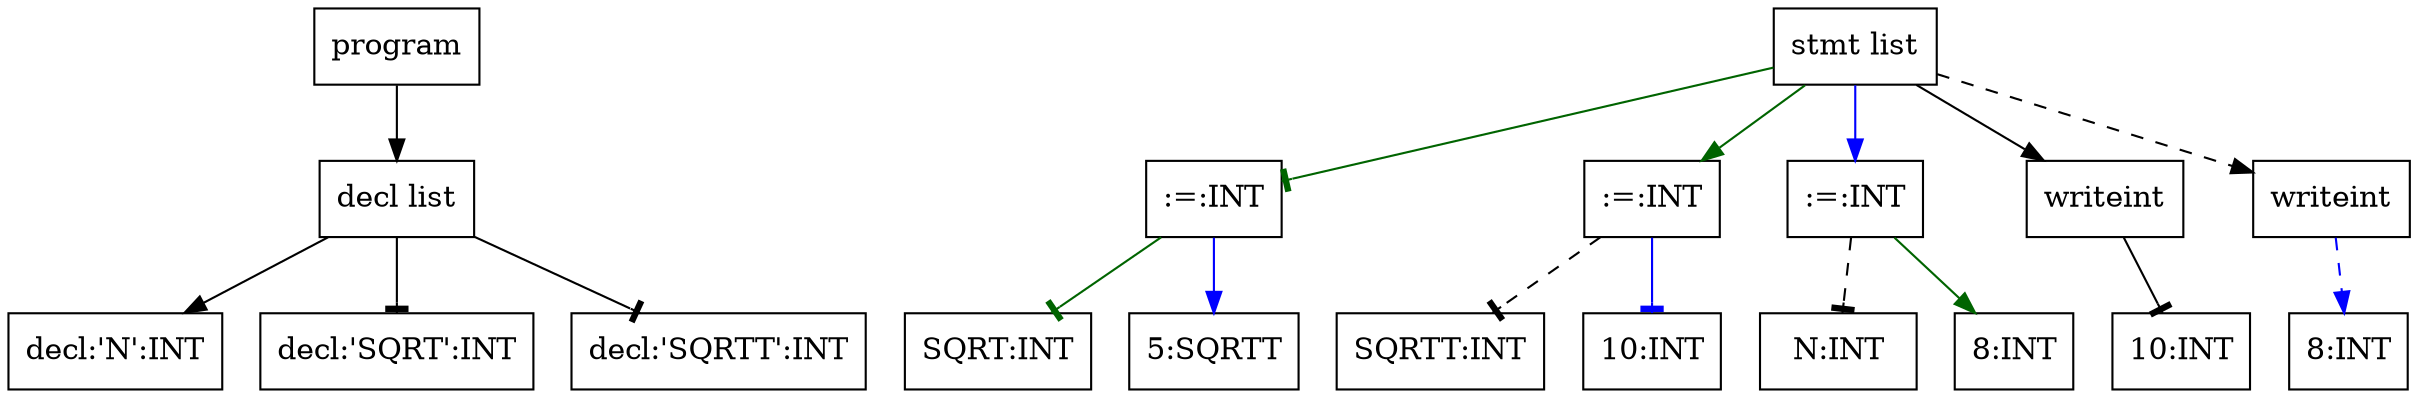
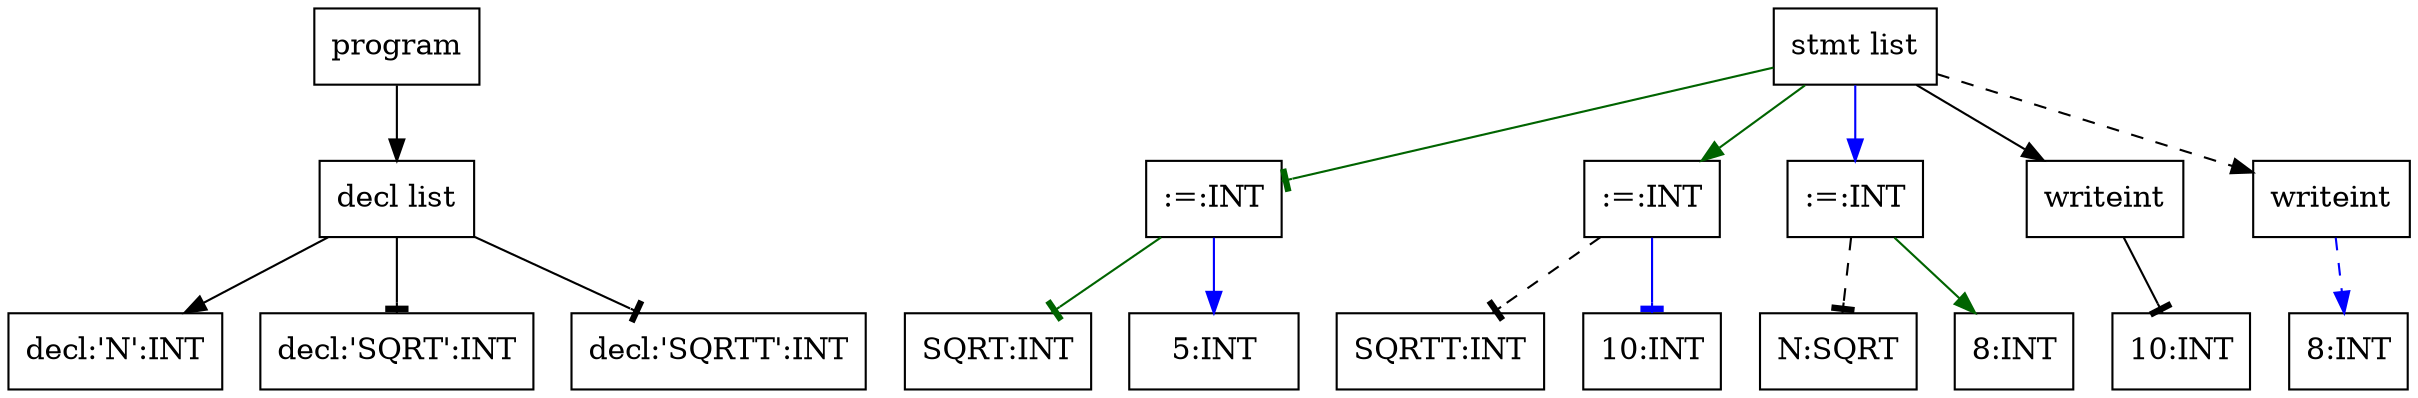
node "5:SQRTT": label "5:SQRTT" -> "5:INT"
node "N:INT": label "N:INT" -> "N:SQRT"
